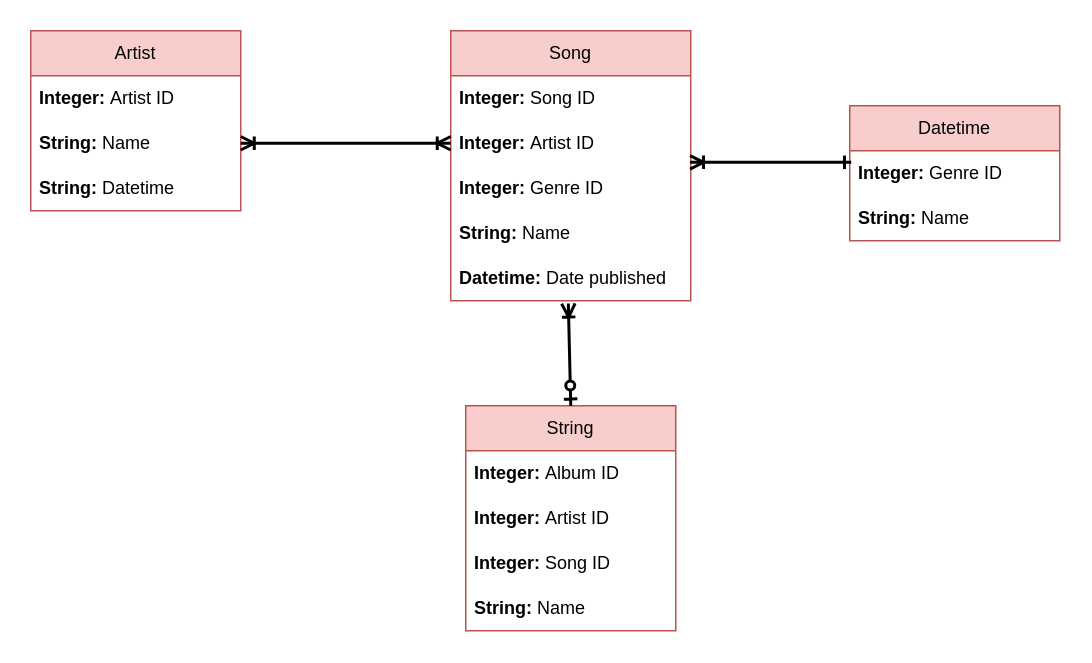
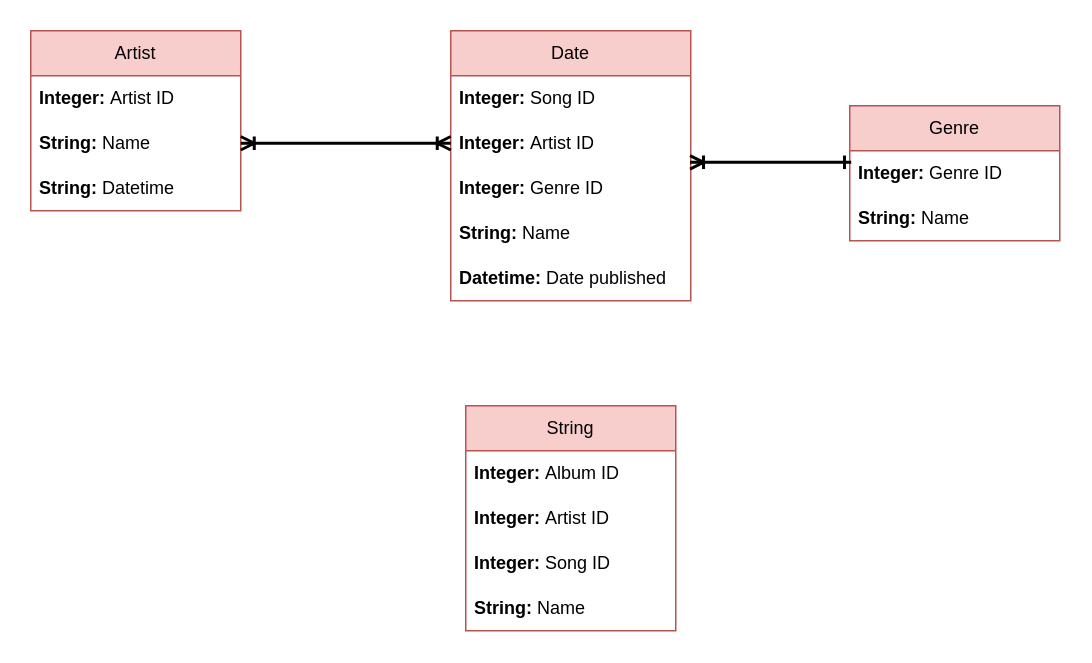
node "Song": label "Song" -> "Date"
node "Datetime": label "Datetime" -> "Genre"
edge "Datetime: Date published" -- "String": removed
